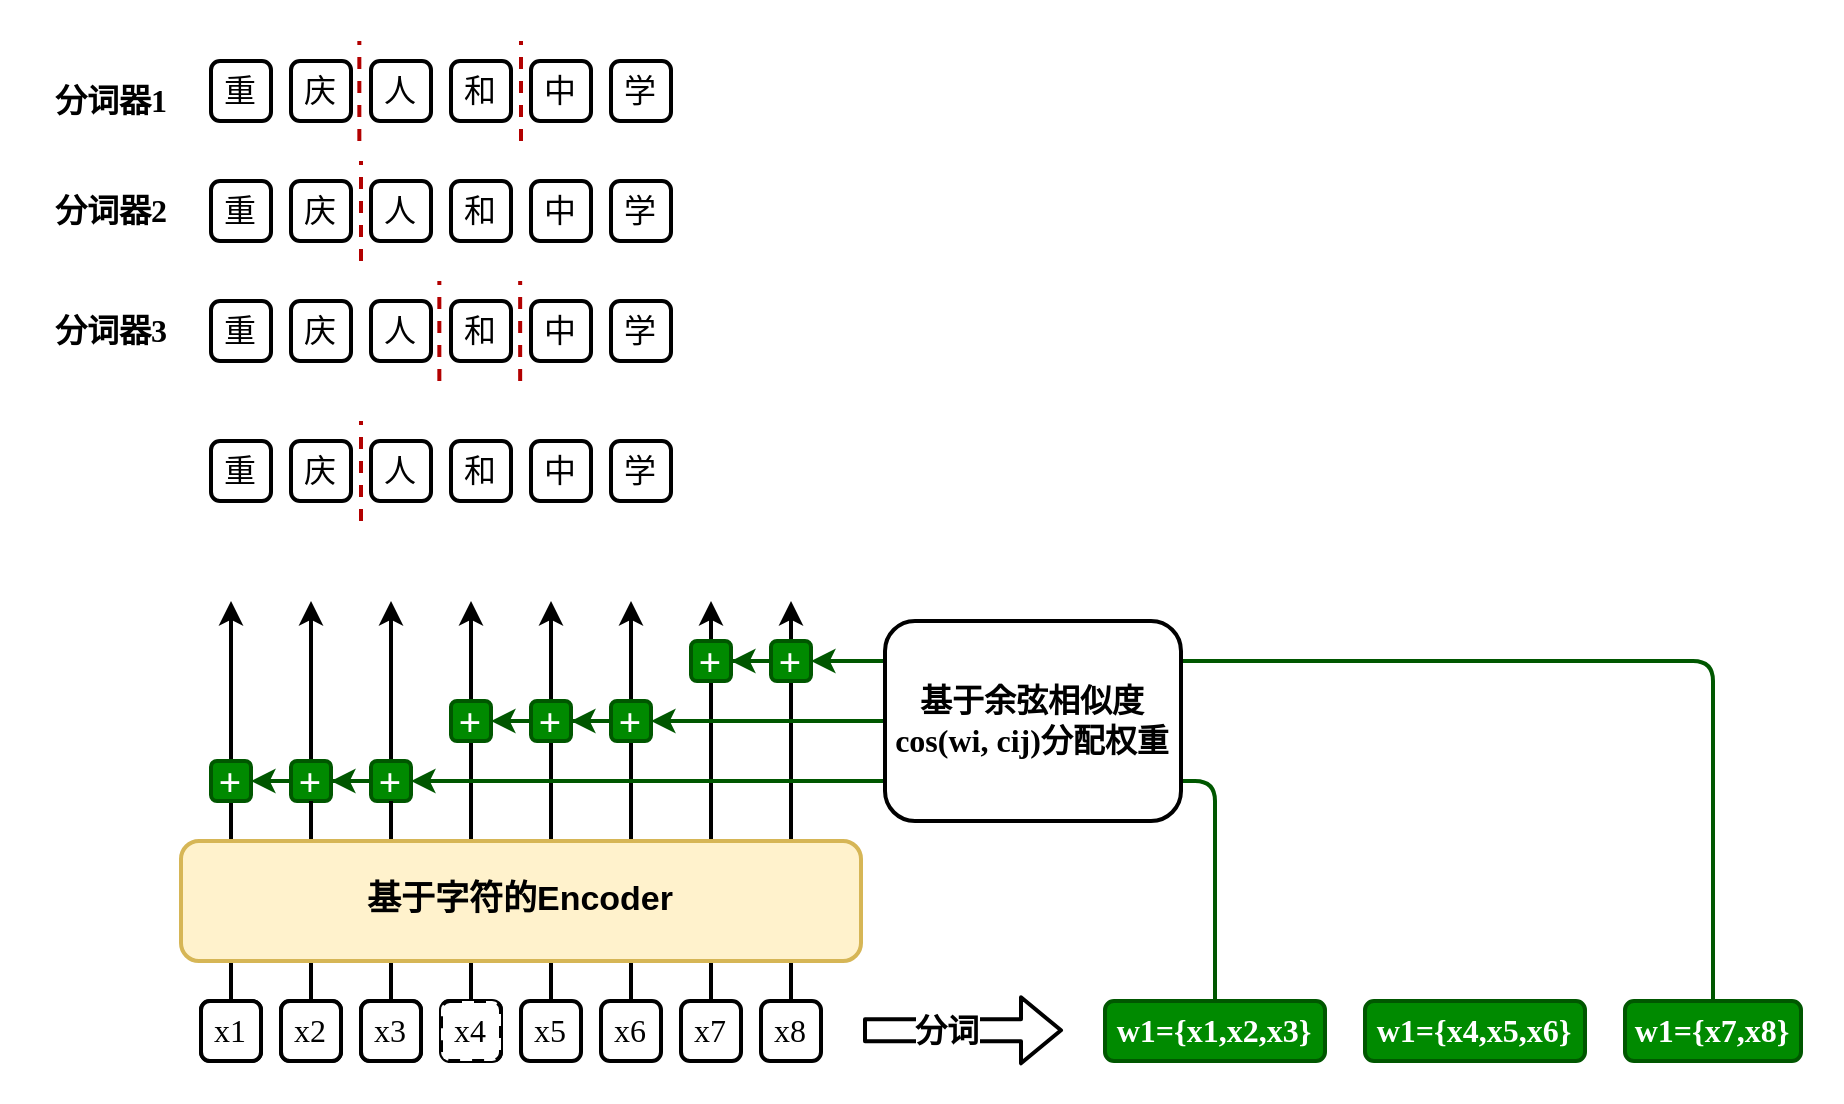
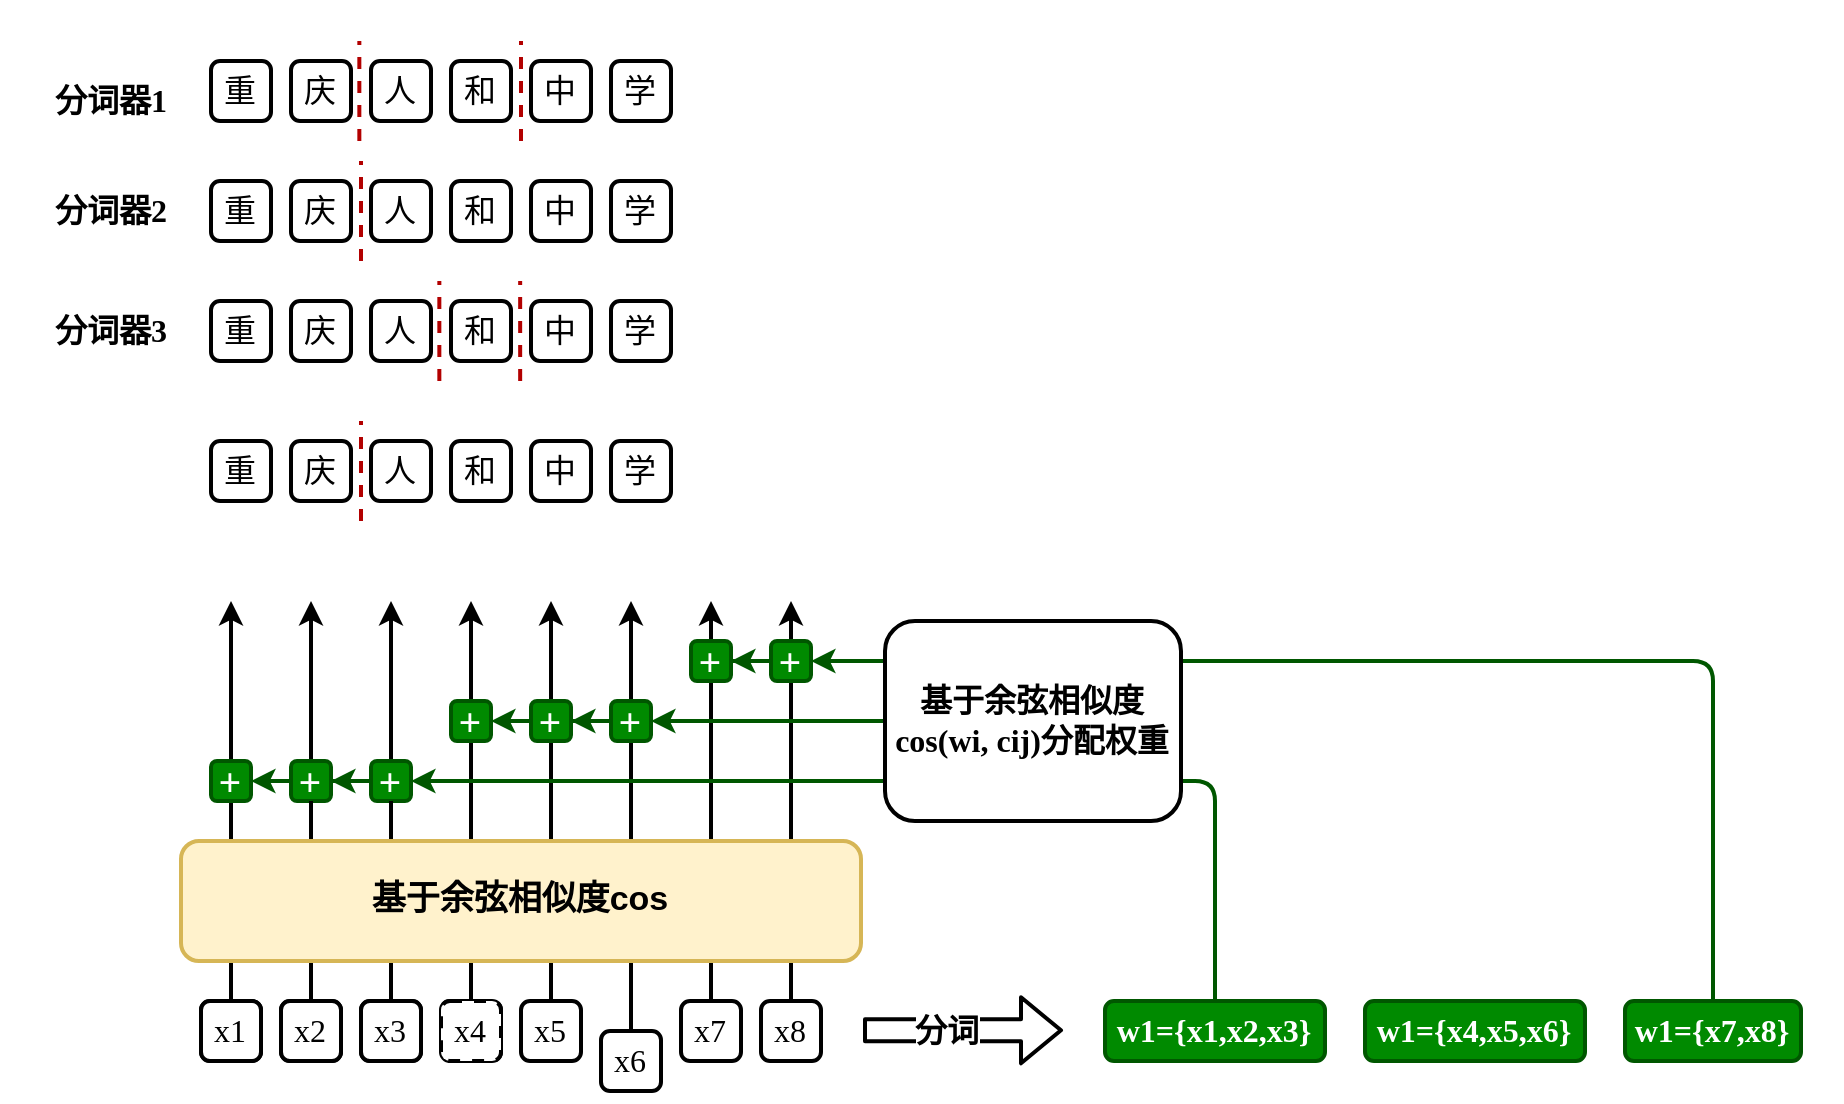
node "基于字符的Encoder": label "基于字符的Encoder" -> "基于余弦相似度cos"
node "x6": moved (631, 1031) -> (631, 1061)
